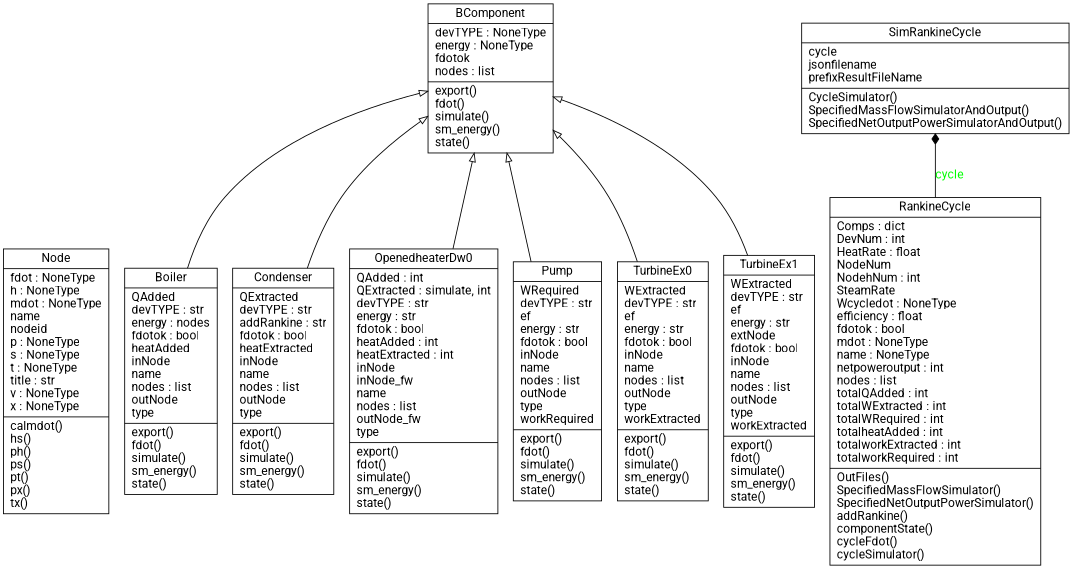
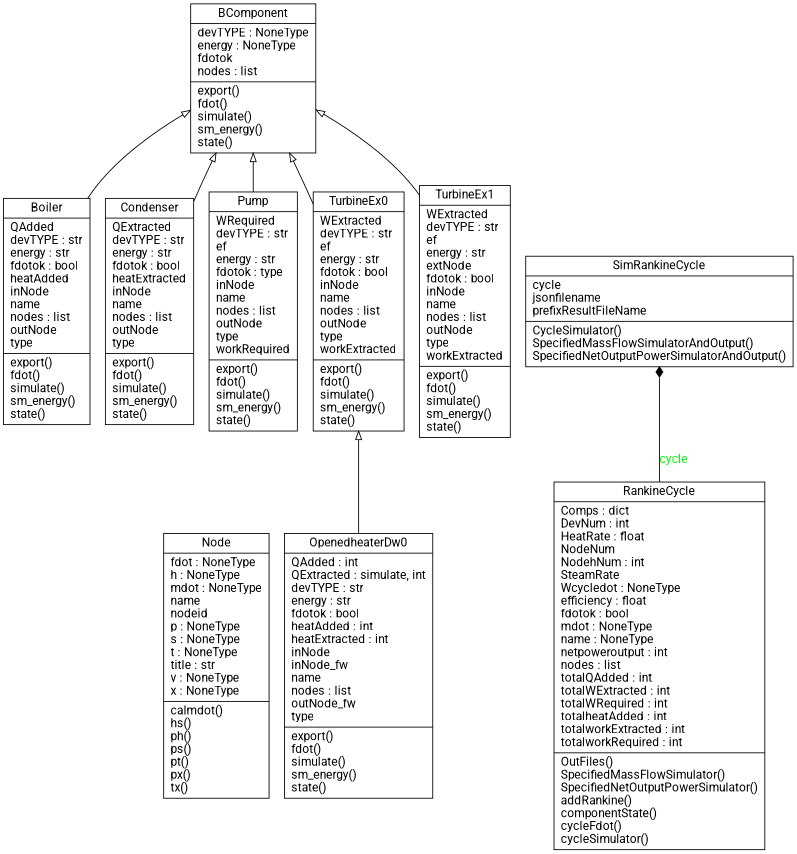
edge "OpenedheaterDw0" -> "BComponent": now "OpenedheaterDw0" -> "TurbineEx0"
node "Boiler": text "energy : nodes" -> "energy : str"
node "Condenser": text "addRankine : str" -> "energy : str"
node "Pump": text "fdotok : bool" -> "fdotok : type"
